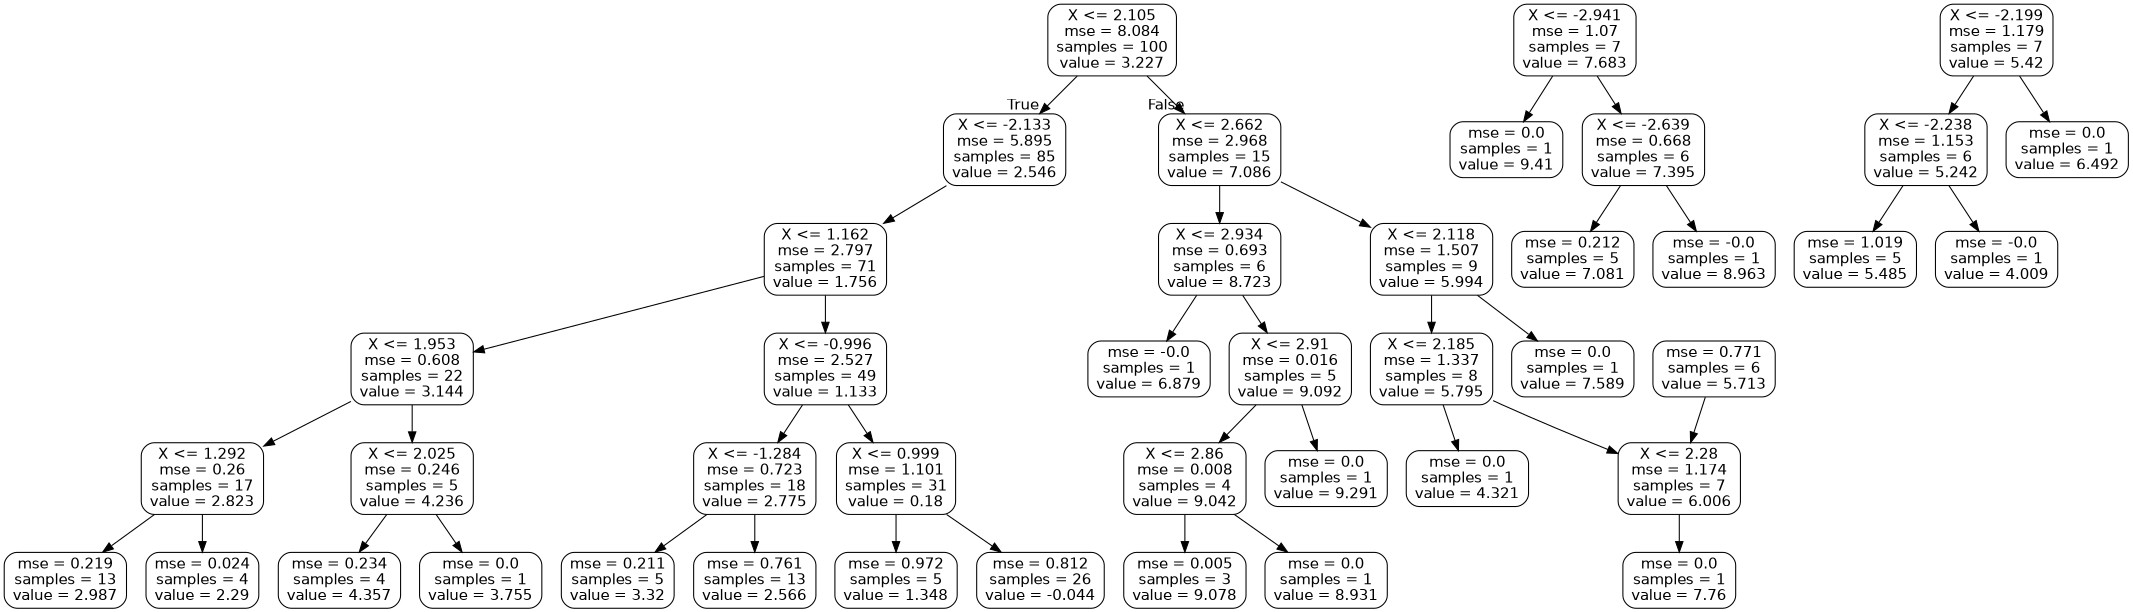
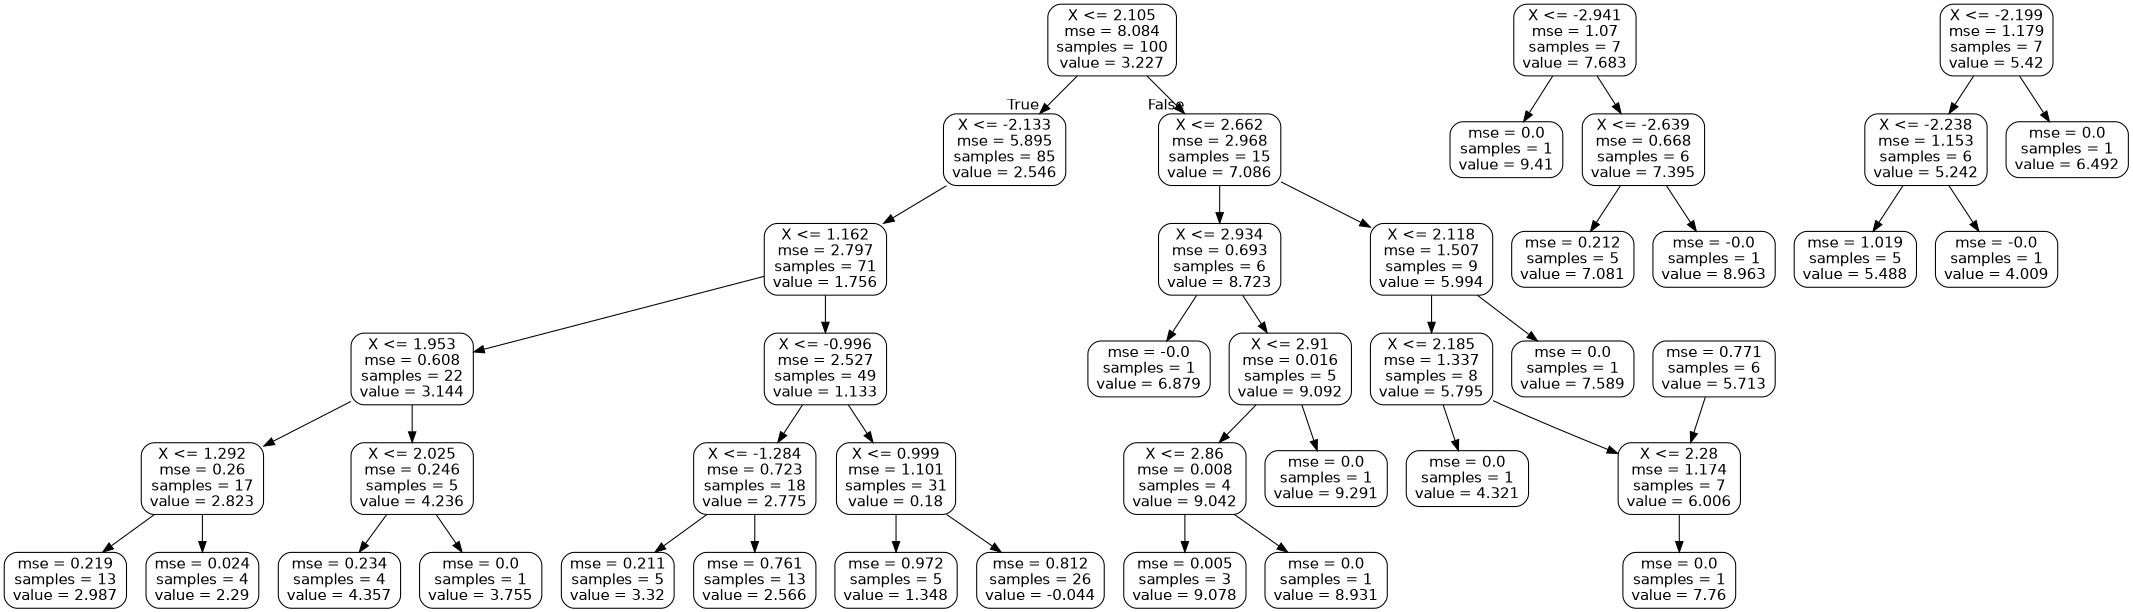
node "mse = 1.019 samples = 5 value = 5.485": label "mse = 1.019 samples = 5 value = 5.485" -> "mse = 1.019 samples = 5 value = 5.488"
